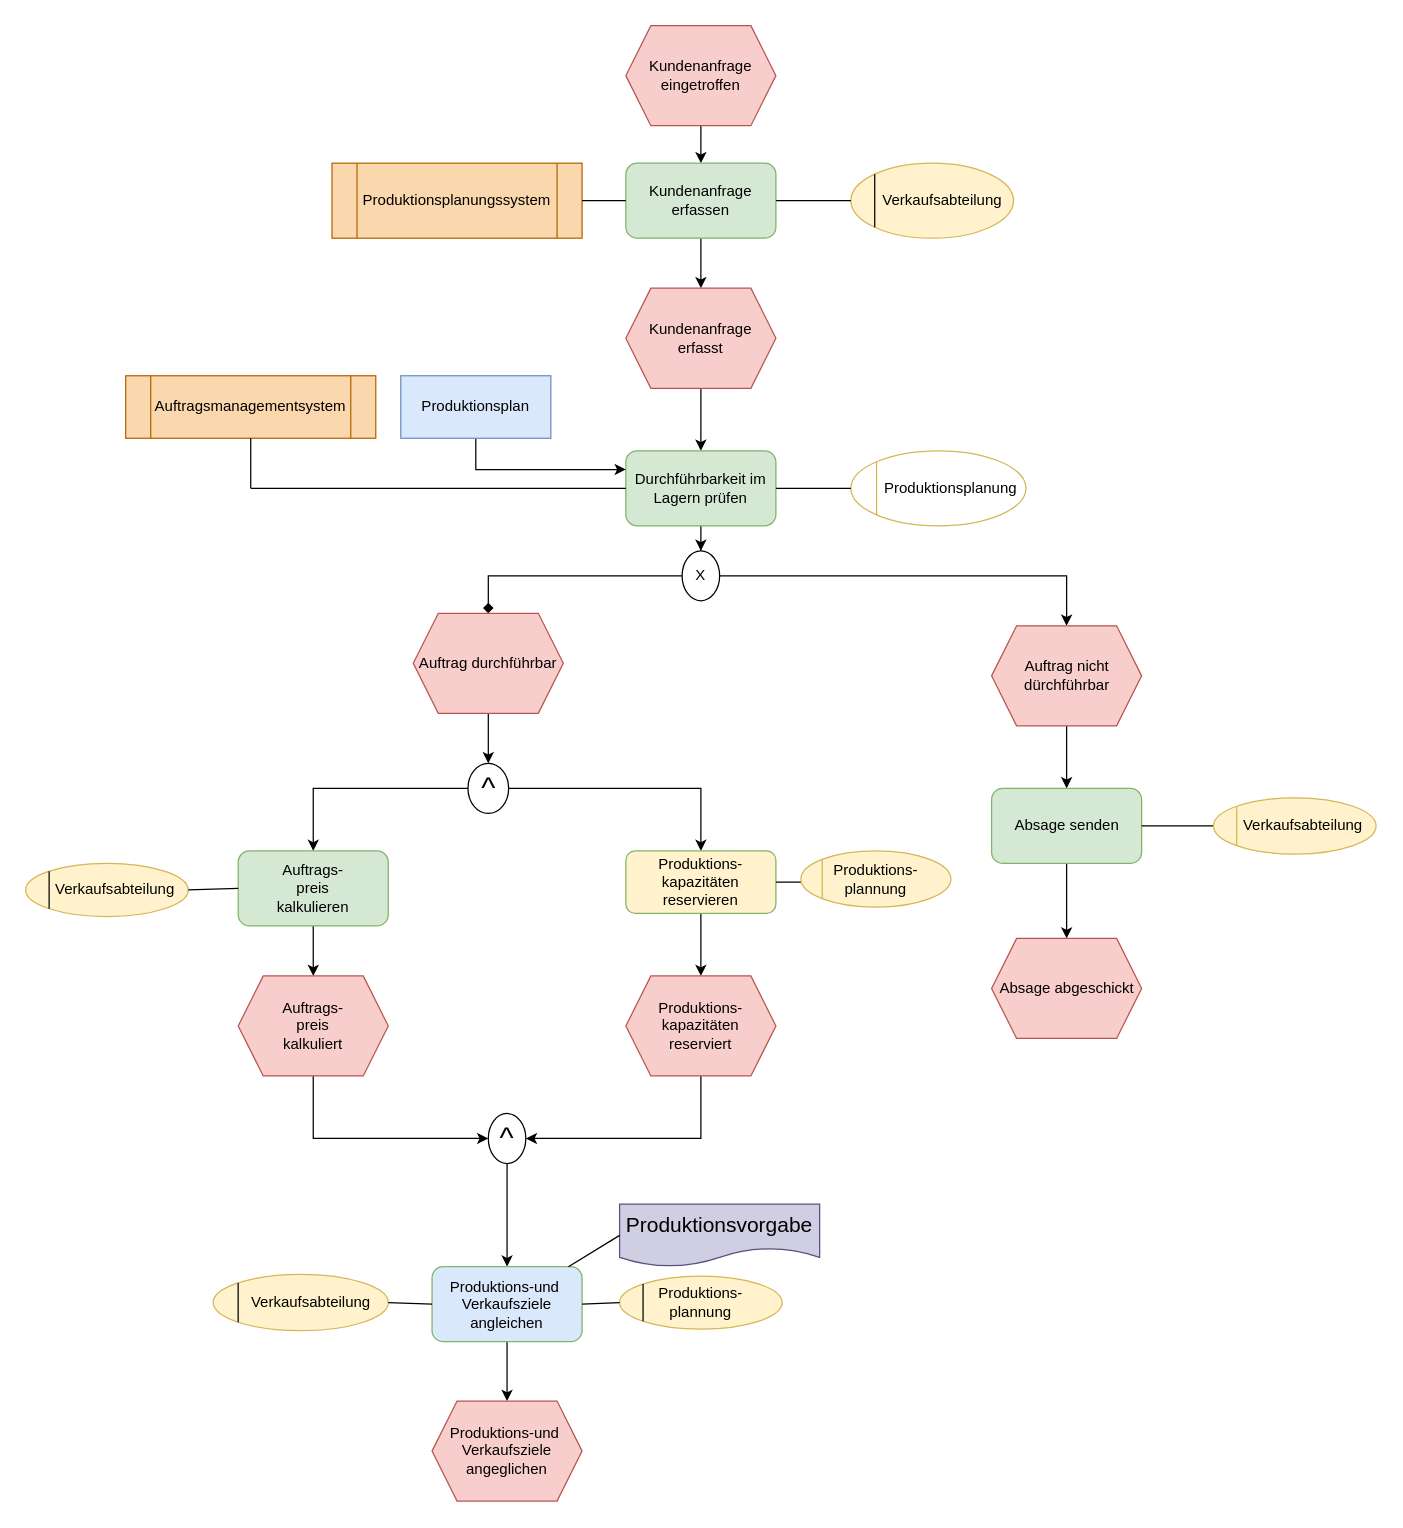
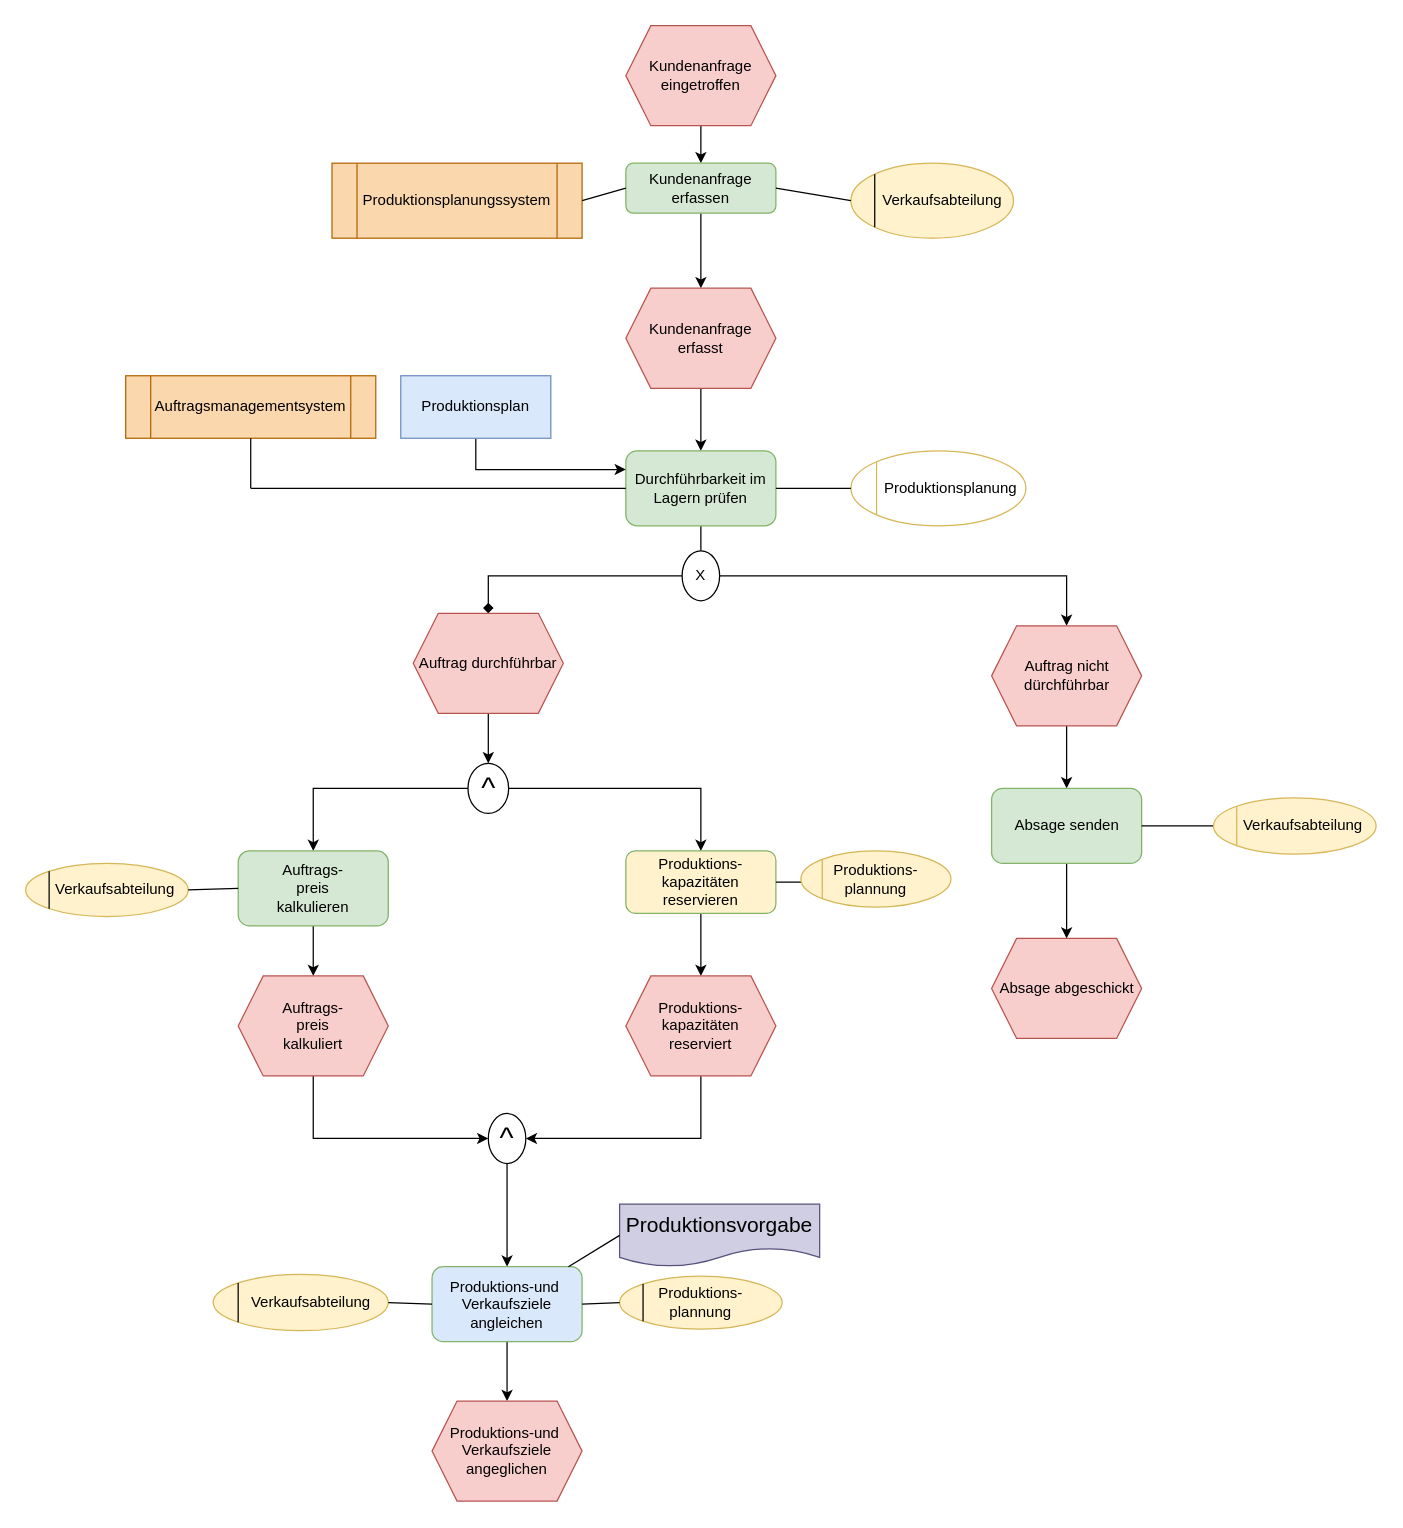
node "Kundenanfrage erfassen": size 150x75 -> 150x50
edge "Durchführbarkeit im Lagern prüfen" -> "X": arrowhead classic -> none
